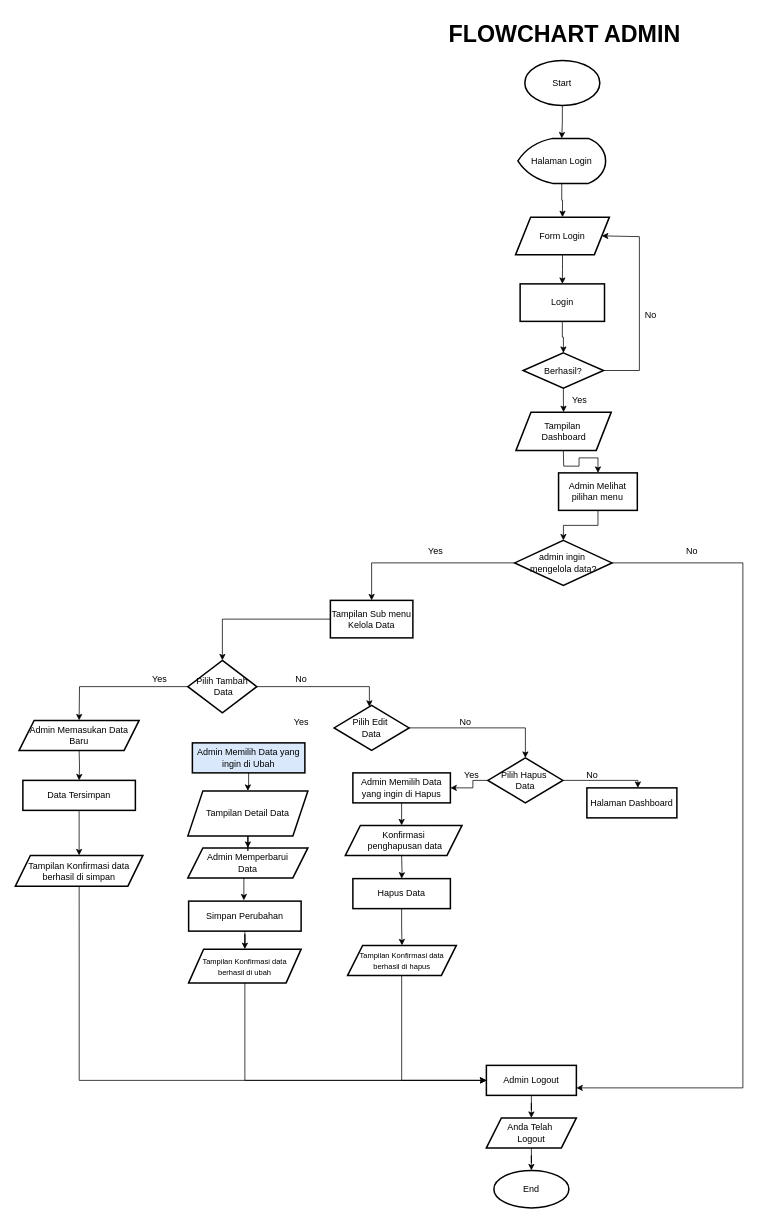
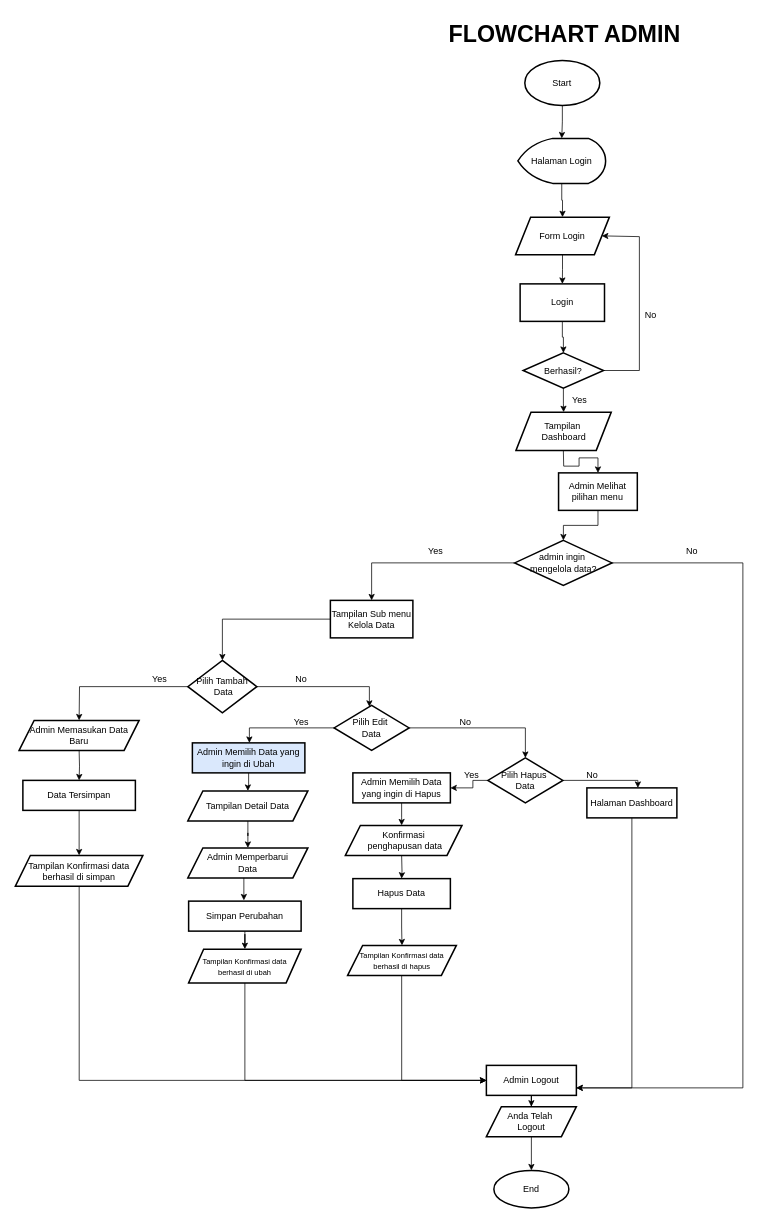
edge "Pilih Edit Data" -> "Admin Memilih Data yang ingin di Ubah": added
node "Tampilan Detail Data": size 120x45 -> 120x30
edge "Halaman Dashboard" -> "Admin Logout": added
node "Anda Telah Logout": moved (531, 1133) -> (531, 1122)
